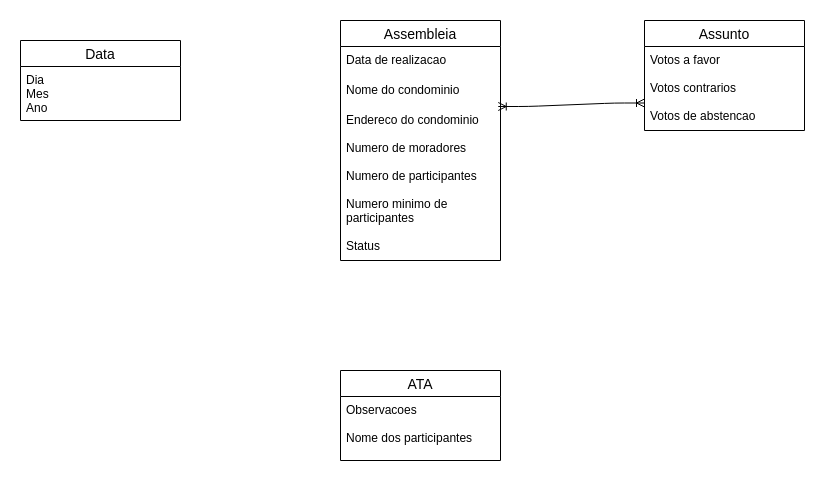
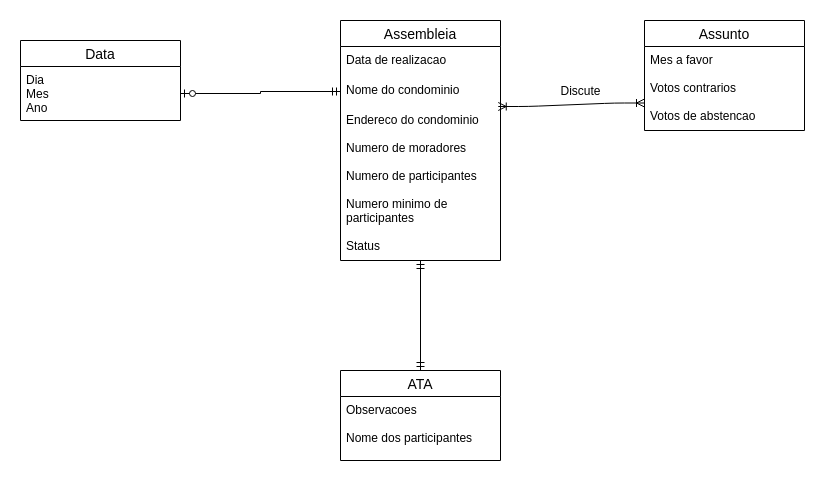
node "Votos a favor Votos contrarios Votos de abstencao": label "Votos a favor Votos contrarios Votos de abstencao" -> "Mes a favor Votos contrarios Votos de abstencao"
node "Discute": added
edge "Nome do condominio" -- "Dia Mes Ano": added
edge "Assembleia" -- "ATA": added
